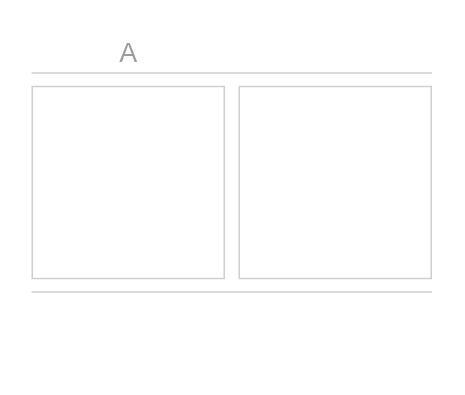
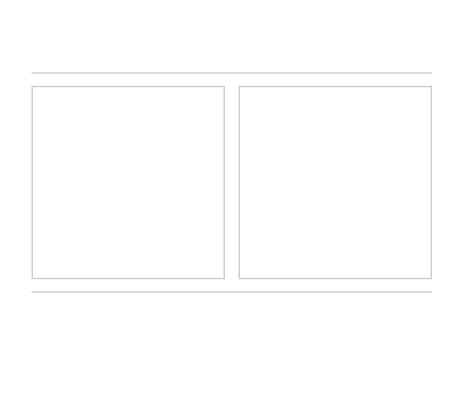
node "A": removed
